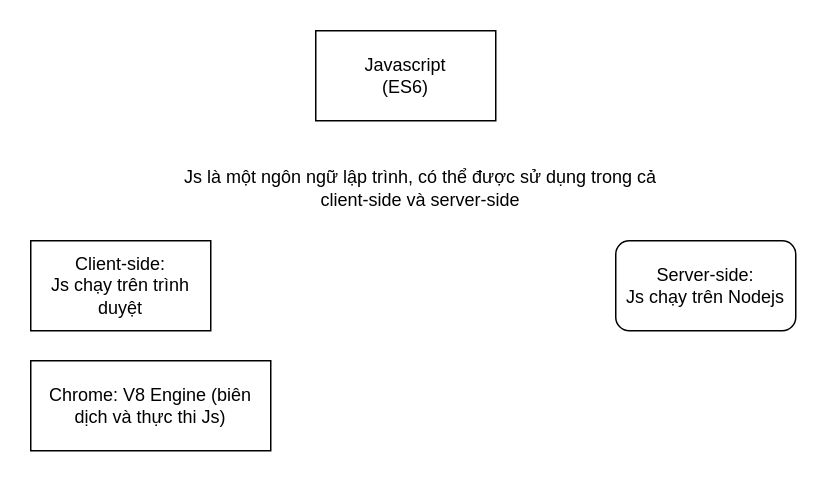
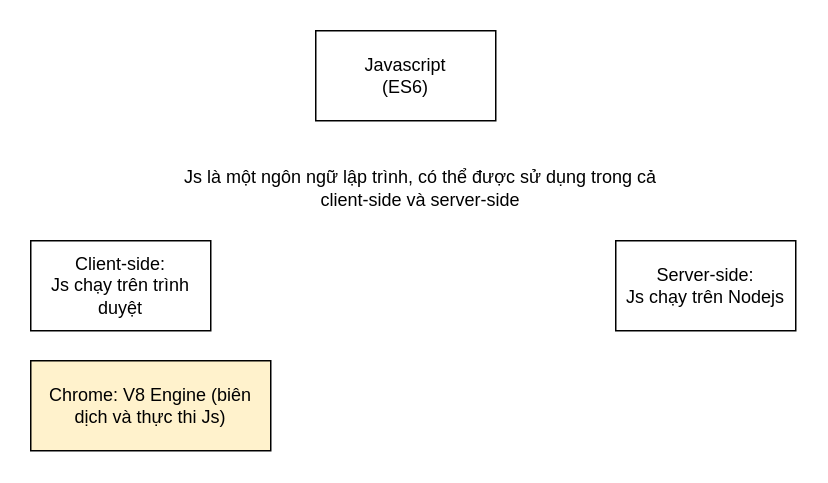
node "Server-side: Js chạy trên Nodejs": shape rounded rectangle -> rectangle
node "Chrome: V8 Engine (biên dịch và thực thi Js)": fillcolor #ffffff -> #fff2cc
